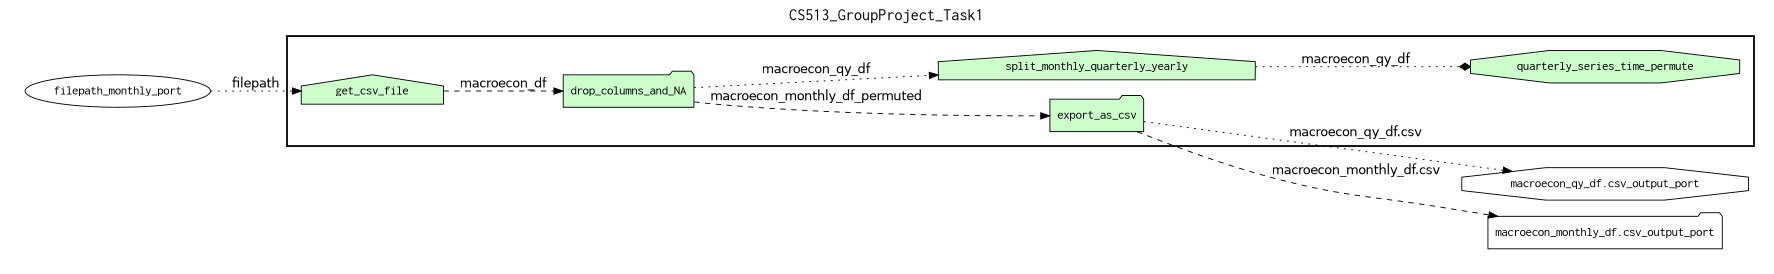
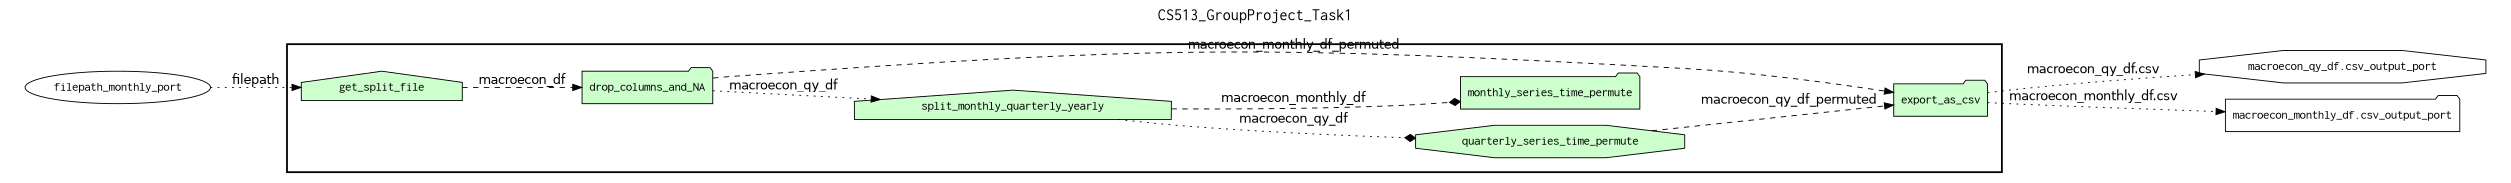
node "get_csv_file": label "get_csv_file" -> "get_split_file"
node "monthly_series_time_permute": added
edge "quarterly_series_time_permute" -> "export_as_csv": added, label "macroecon_qy_df_permuted"
edge "export_as_csv" -> "macroecon_monthly_df.csv_output_port": style dashed -> dotted
